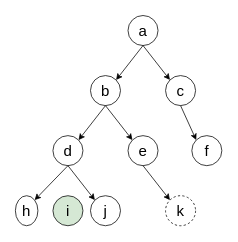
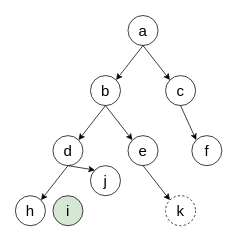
node "h": size 23x30 -> 30x30
node "j": moved (105, 210) -> (105, 180)
